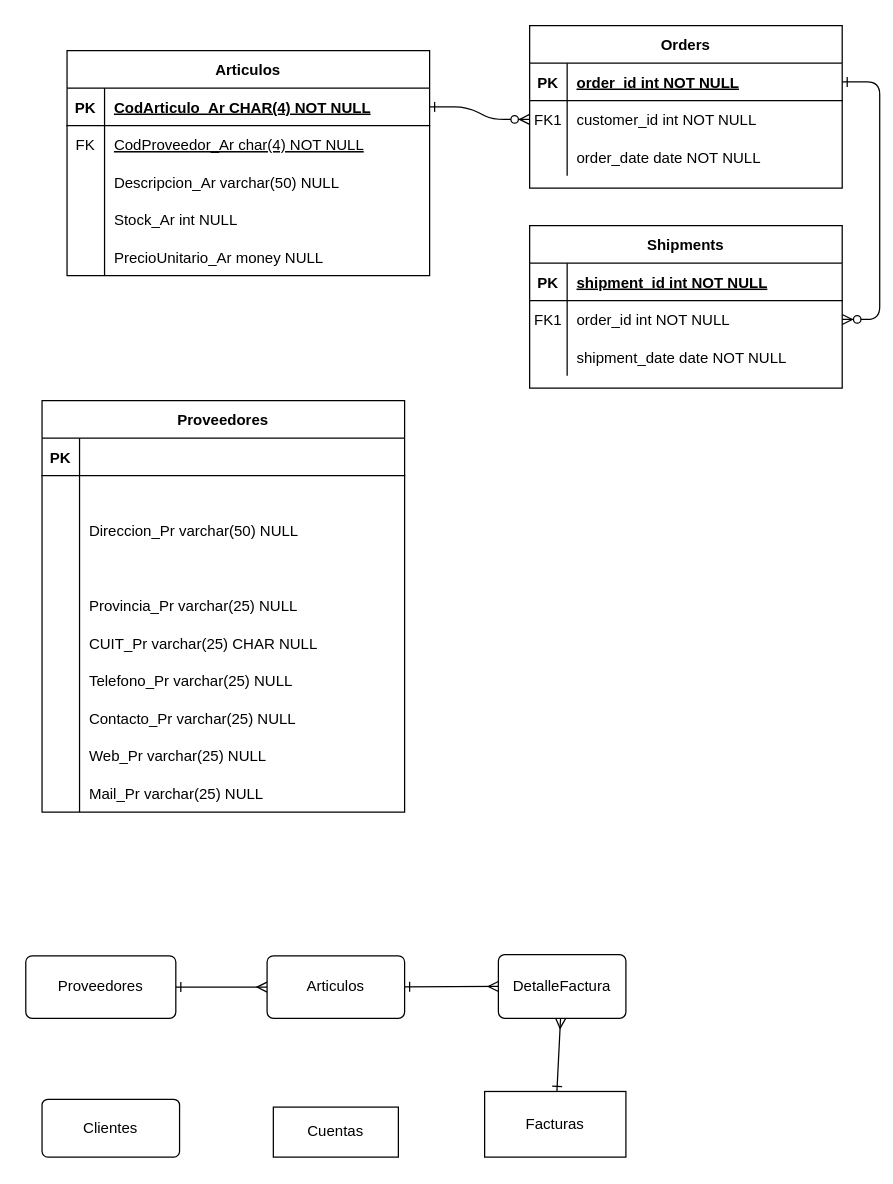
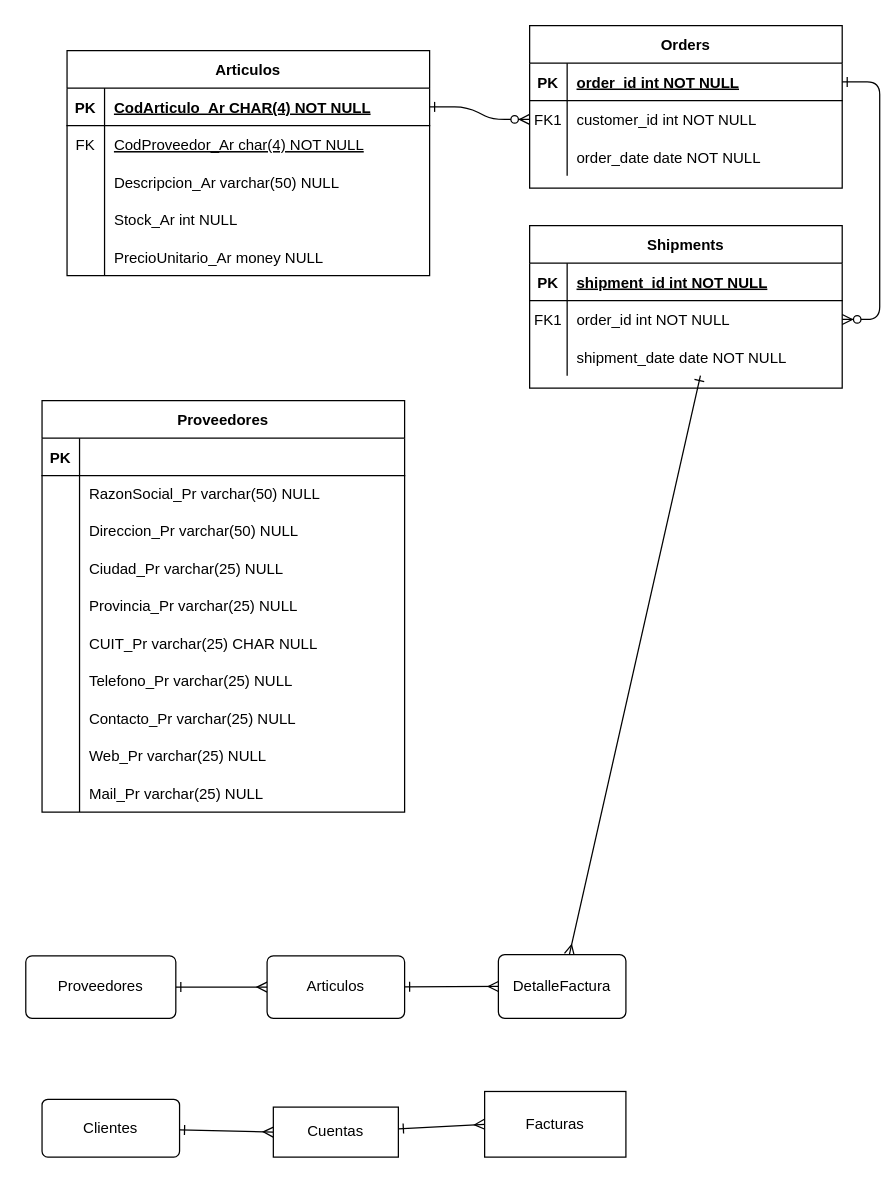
node "RazonSocial_Pr varchar(50) NULL": added
node "Ciudad_Pr varchar(25) NULL": added
edge "DetalleFactura" -- "Facturas": now "DetalleFactura" -- "shipment_date date NOT NULL"
edge "Facturas" -- "Cuentas": added
edge "Clientes" -- "Cuentas": added
